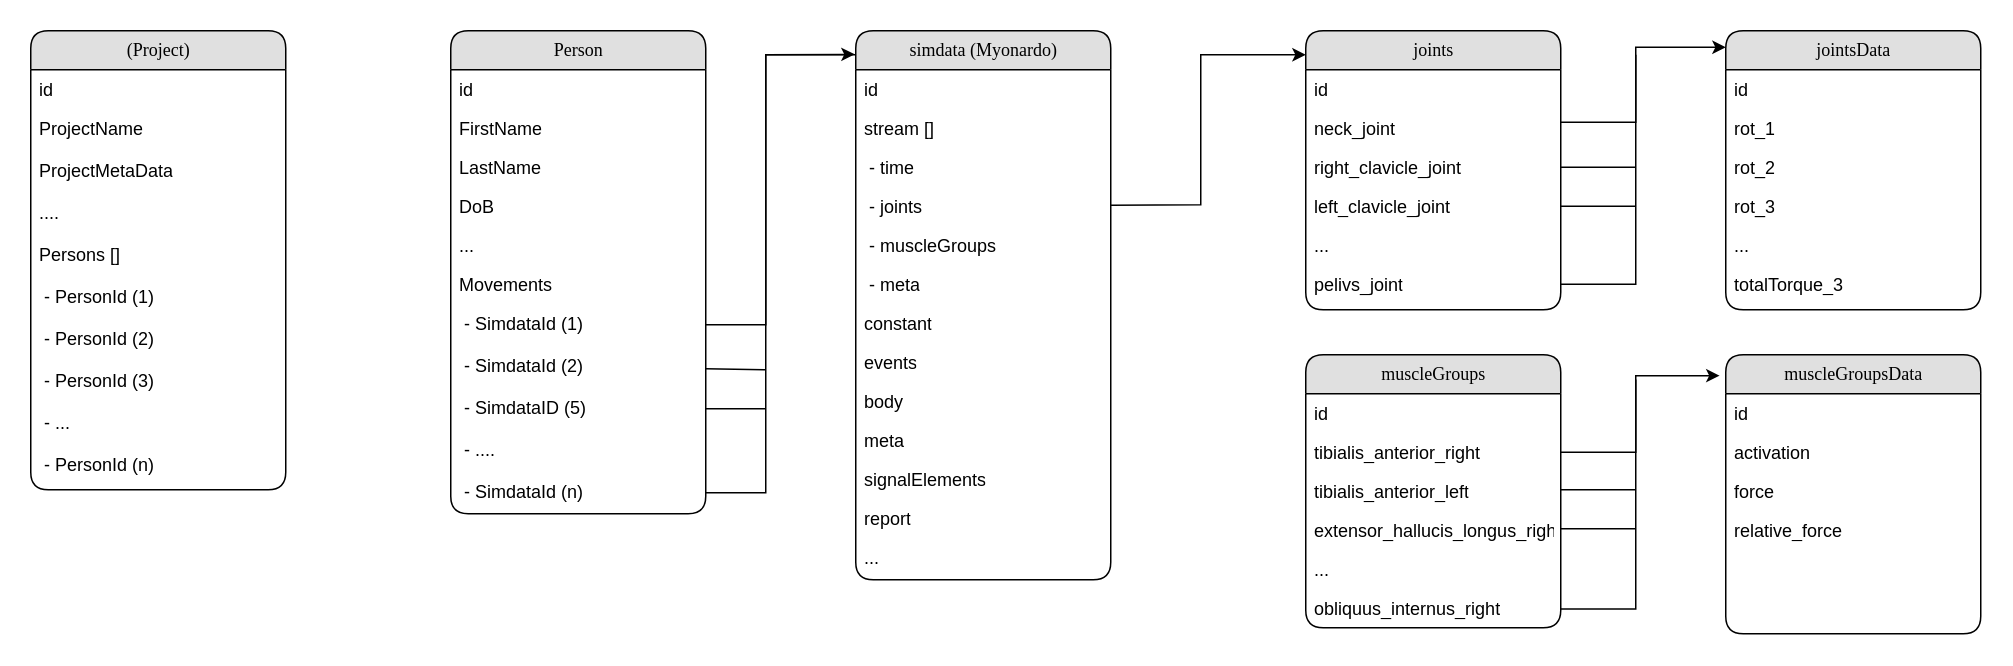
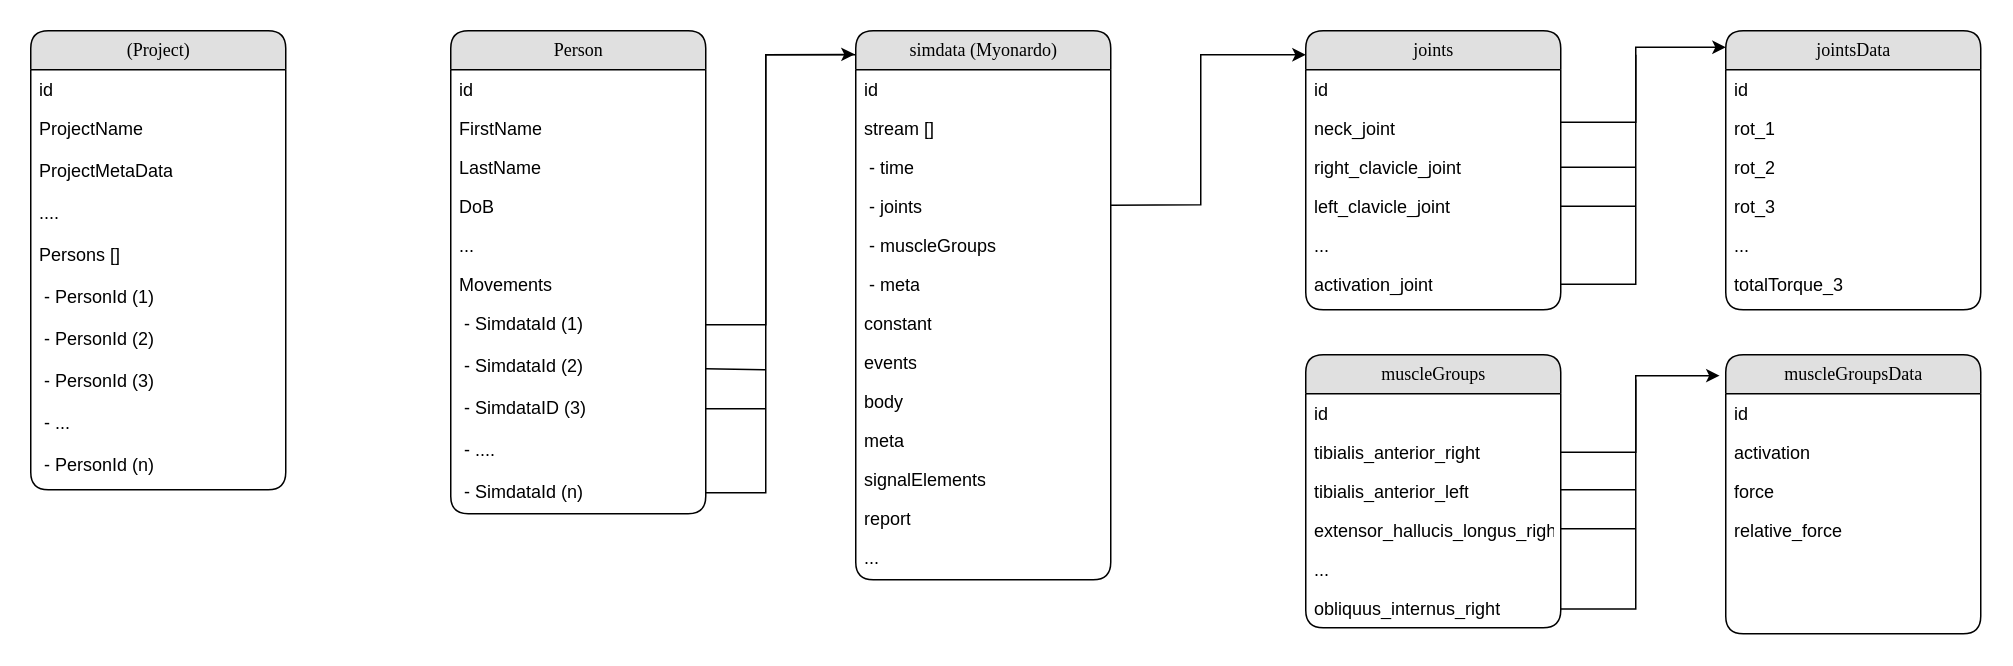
node "pelivs_joint": label "pelivs_joint" -> "activation_joint"
node "- SimdataID (5)": label "- SimdataID (5)" -> "- SimdataID (3)"
